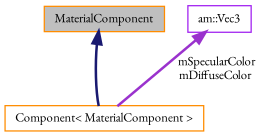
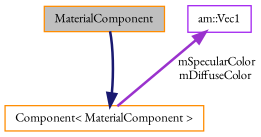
node "am::Vec3": label "am::Vec3" -> "am::Vec1"
edge "Component< MaterialComponent >" -> "MaterialComponent": reversed
